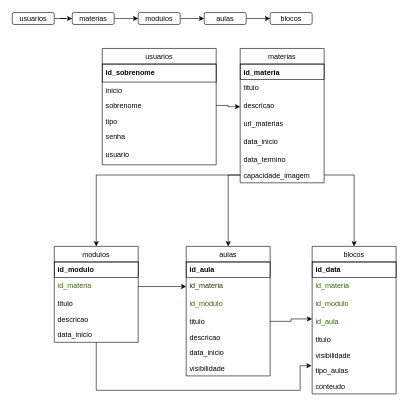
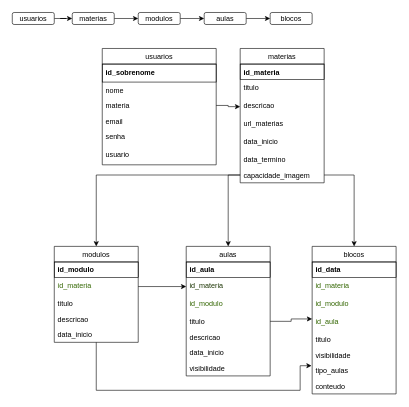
node "inicio": label "inicio" -> "nome"
node "sobrenome": label "sobrenome" -> "materia"
node "tipo": label "tipo" -> "email"
